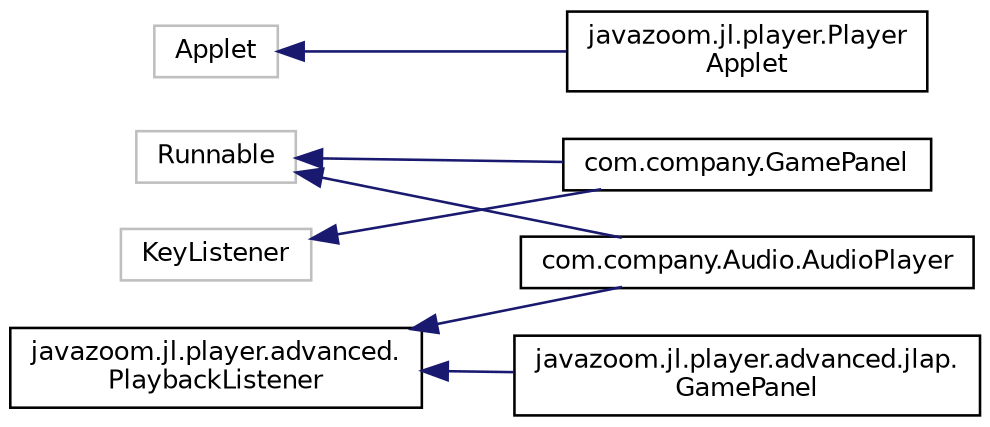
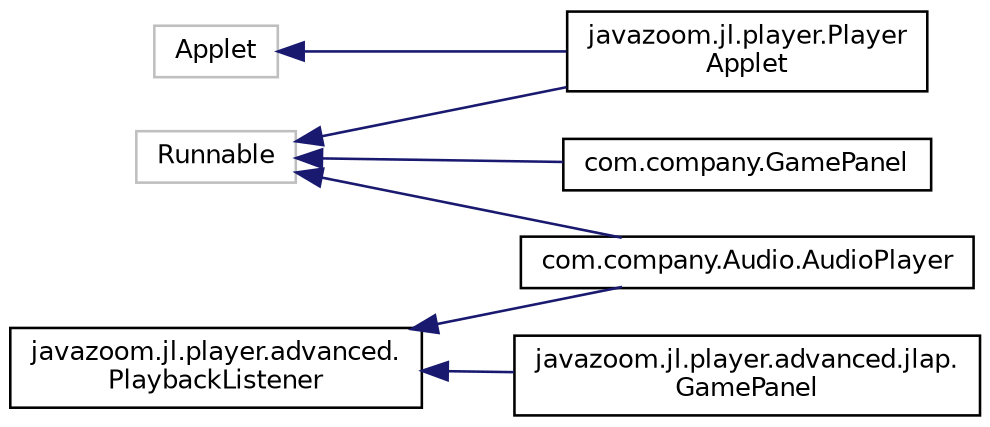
edge "javazoom.jl.player.Player Applet" -> "Runnable": added
node "KeyListener": removed
